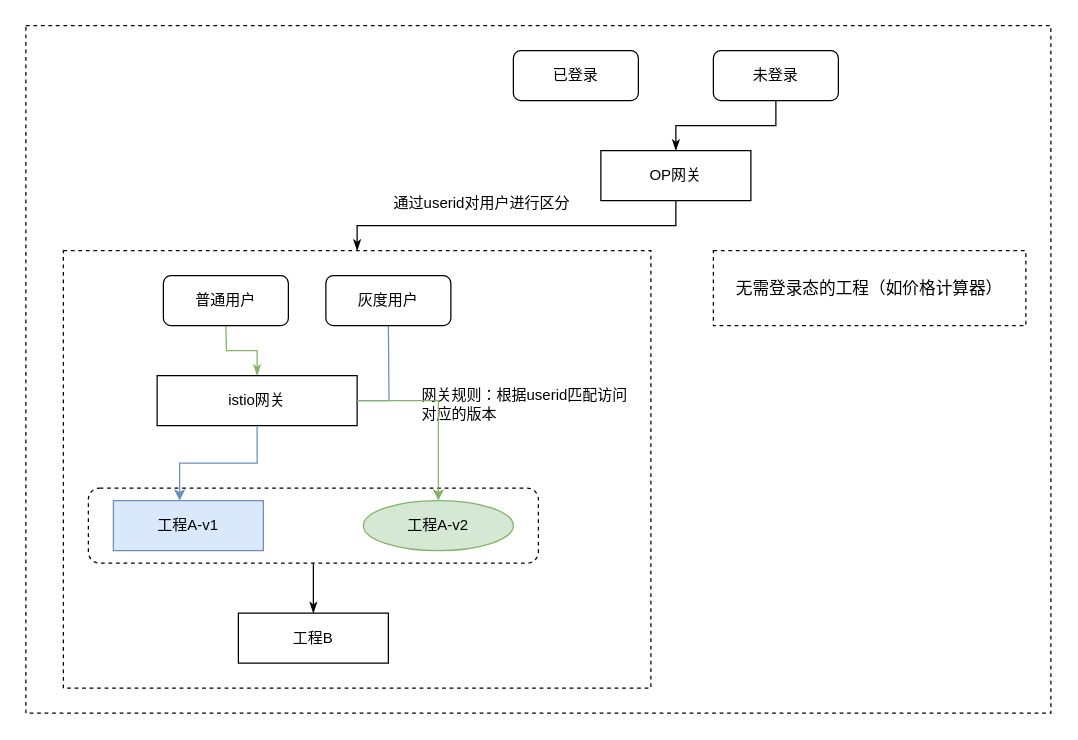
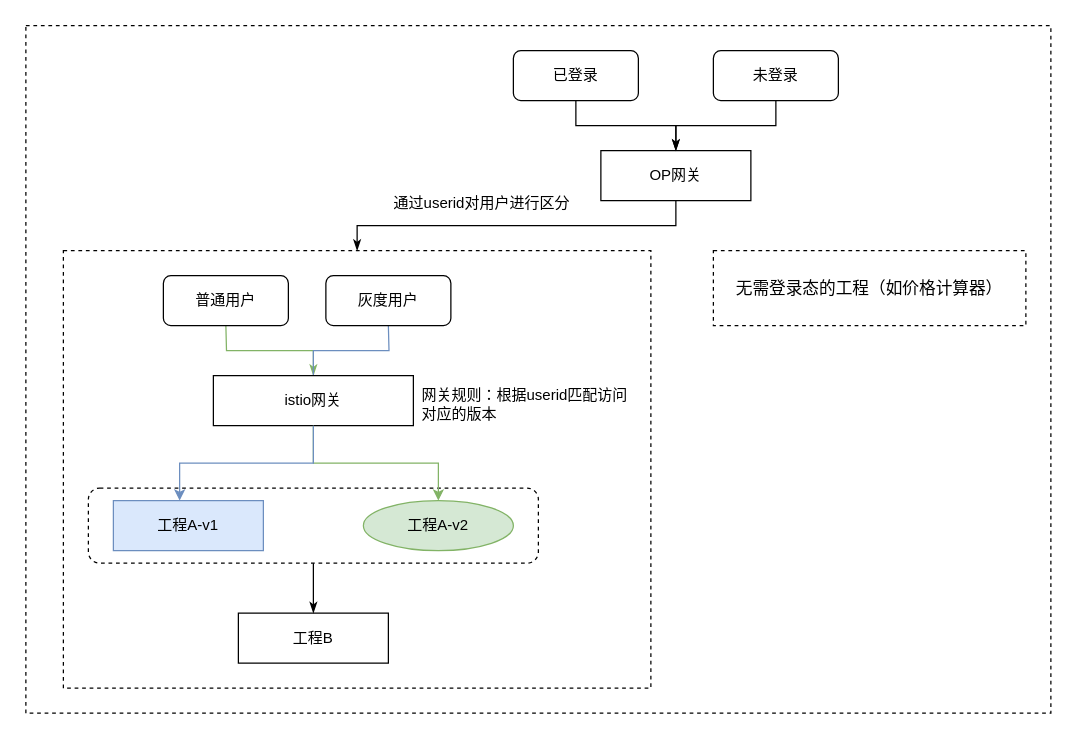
edge "已登录" -> "OP网关": added
node "istio网关": moved (257, 401) -> (313, 401)
